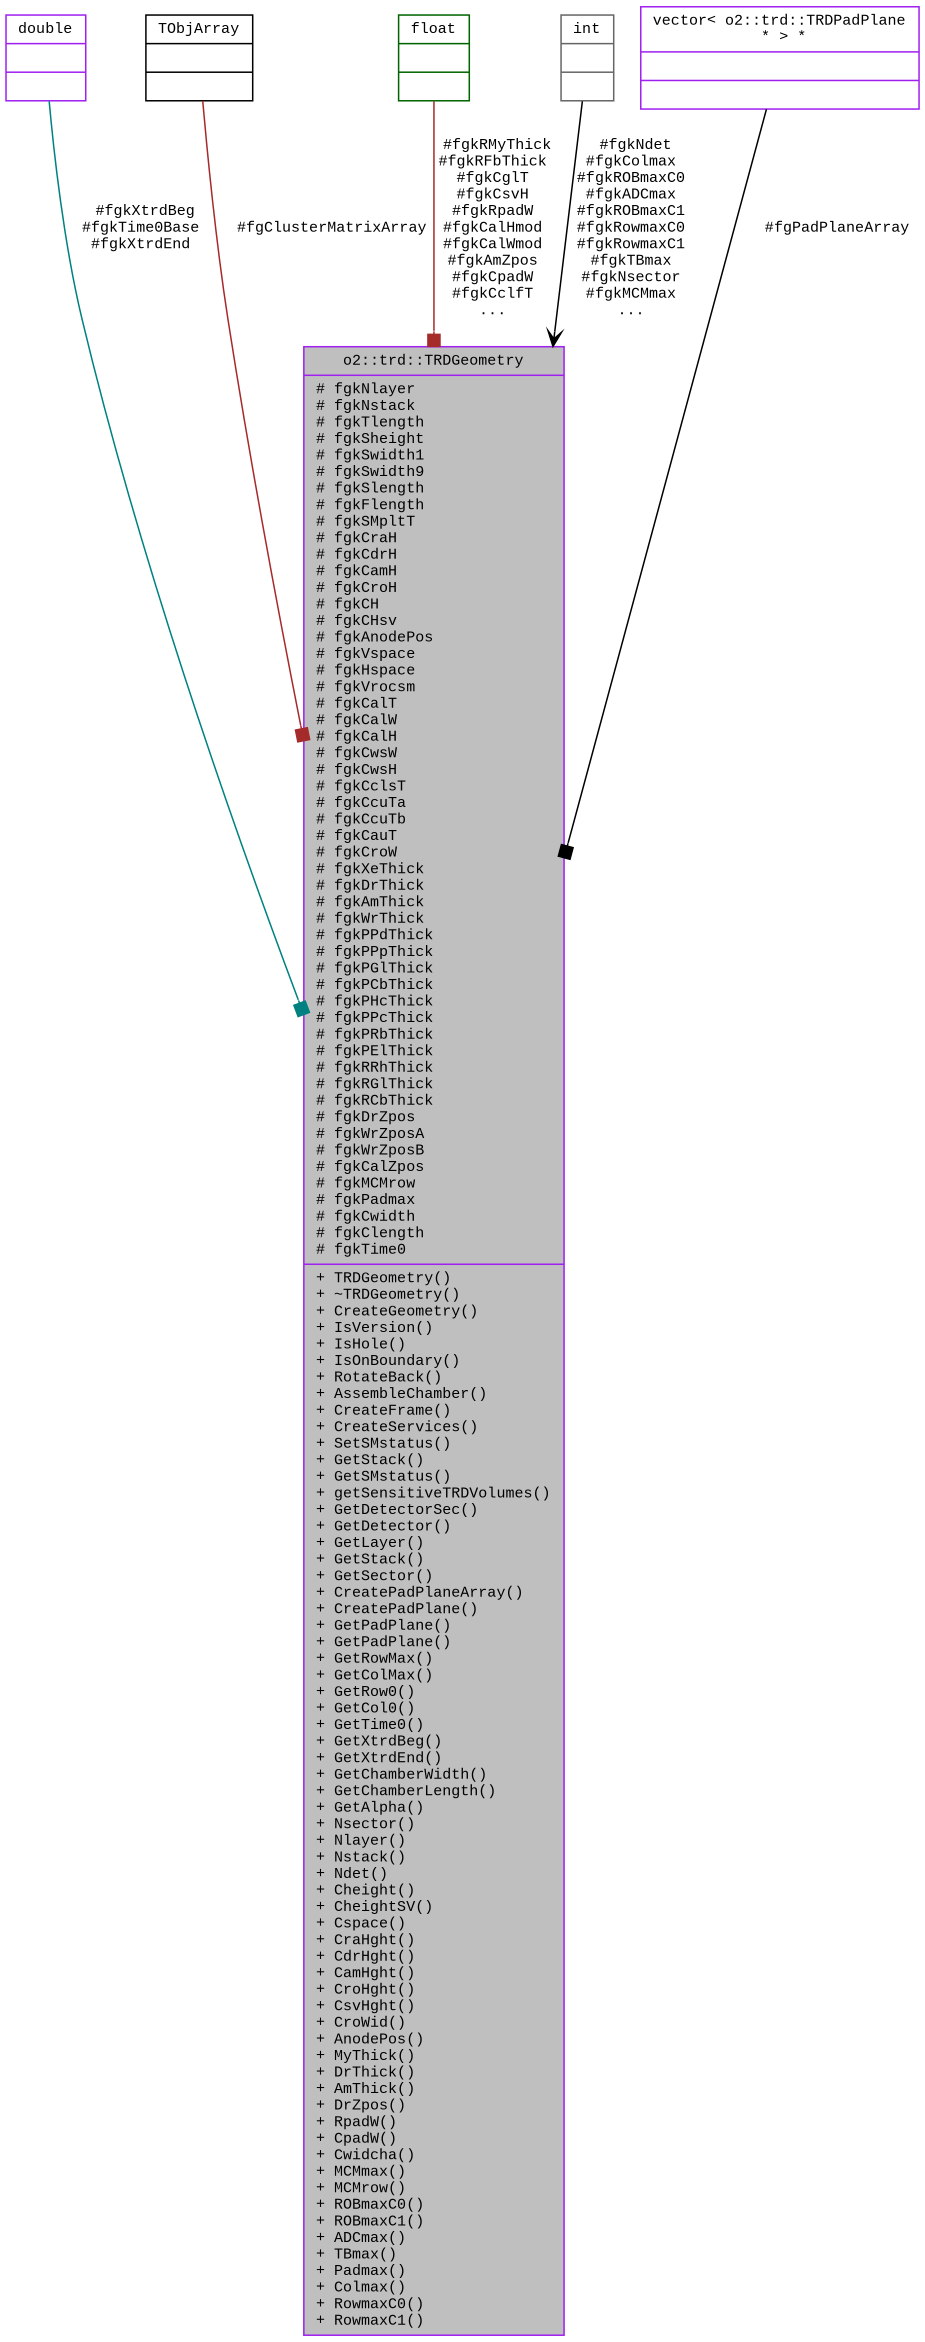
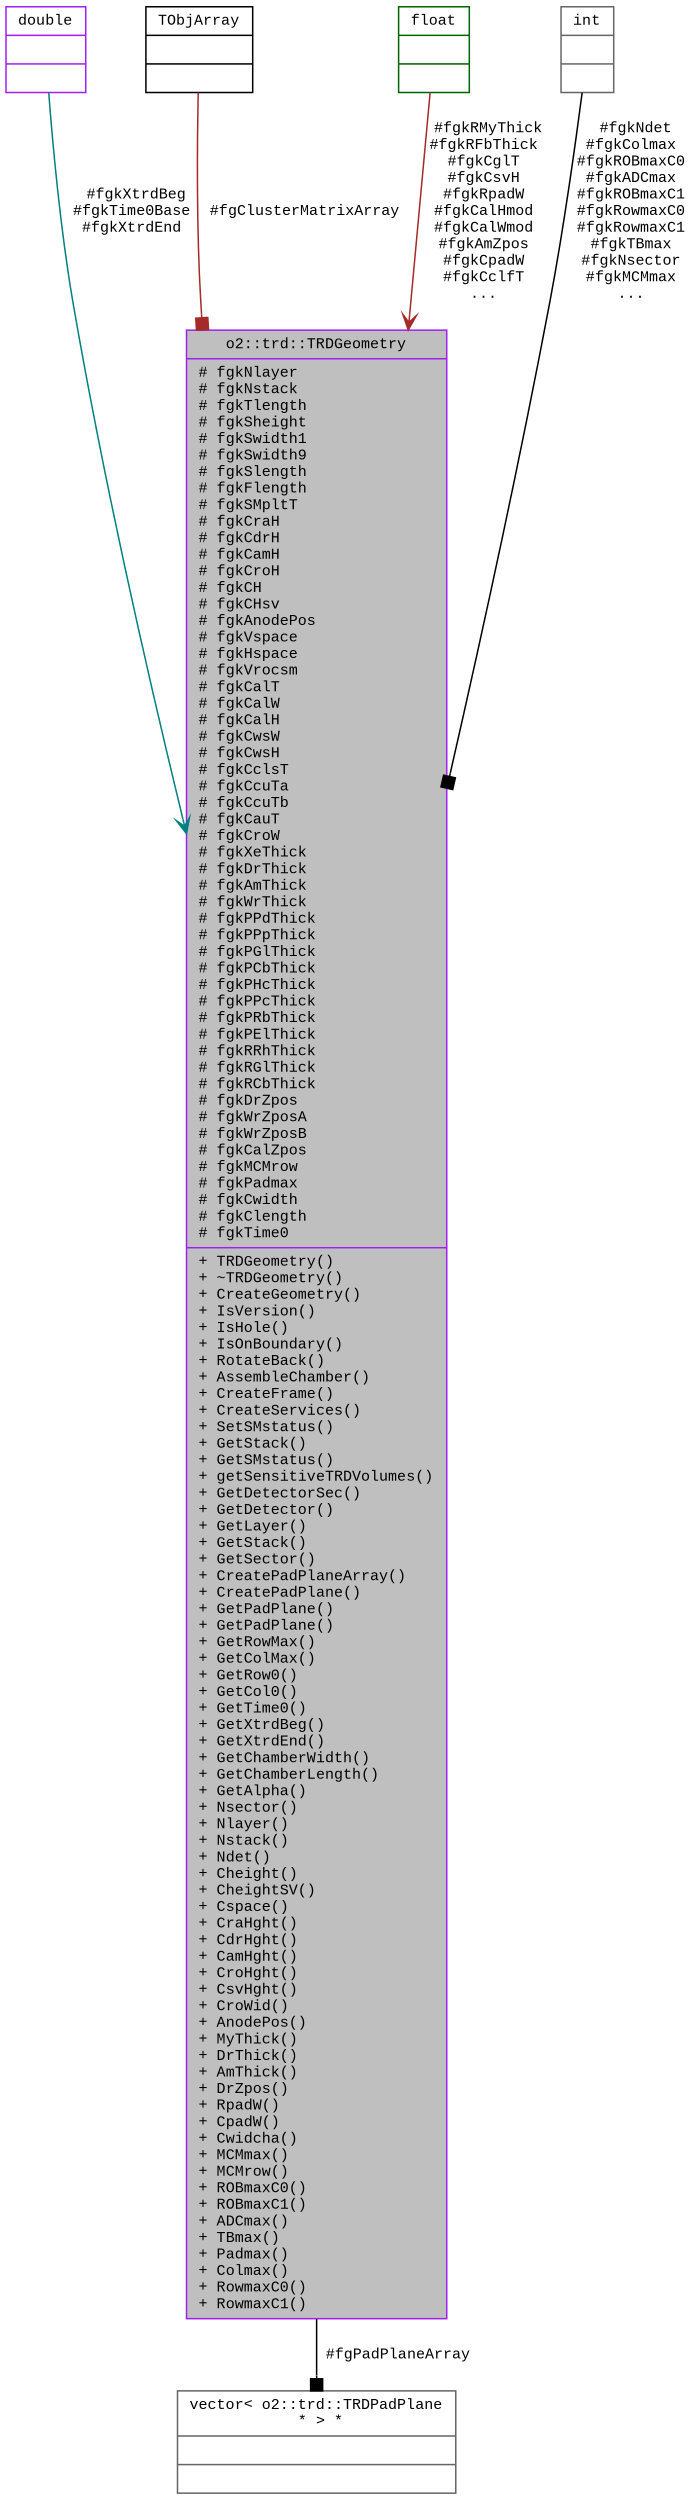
node "vector< o2::trd::TRDPadPlane": color purple -> gray40
edge "float" -> "o2::trd::TRDGeometry": arrowhead box -> vee
edge "int" -> "o2::trd::TRDGeometry": arrowhead vee -> box
edge "vector< o2::trd::TRDPadPlane" -> "o2::trd::TRDGeometry": reversed
edge "double" -> "o2::trd::TRDGeometry": arrowhead box -> vee
